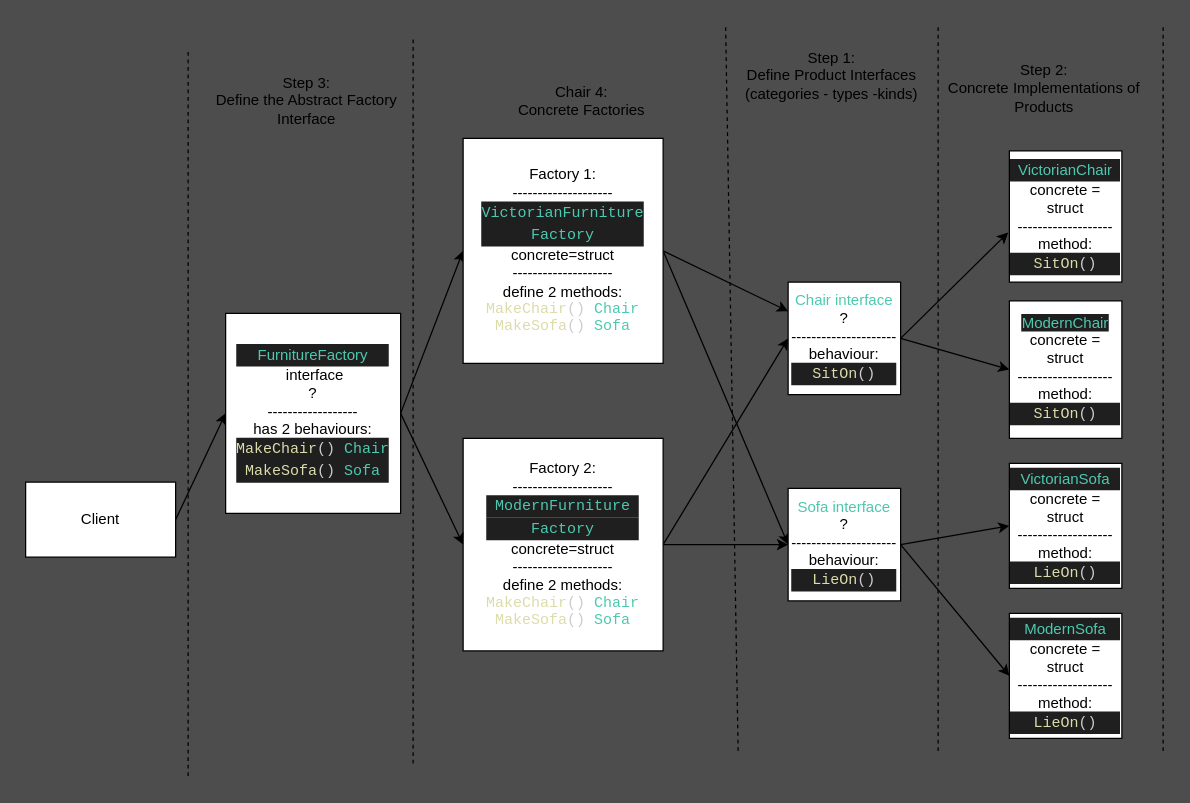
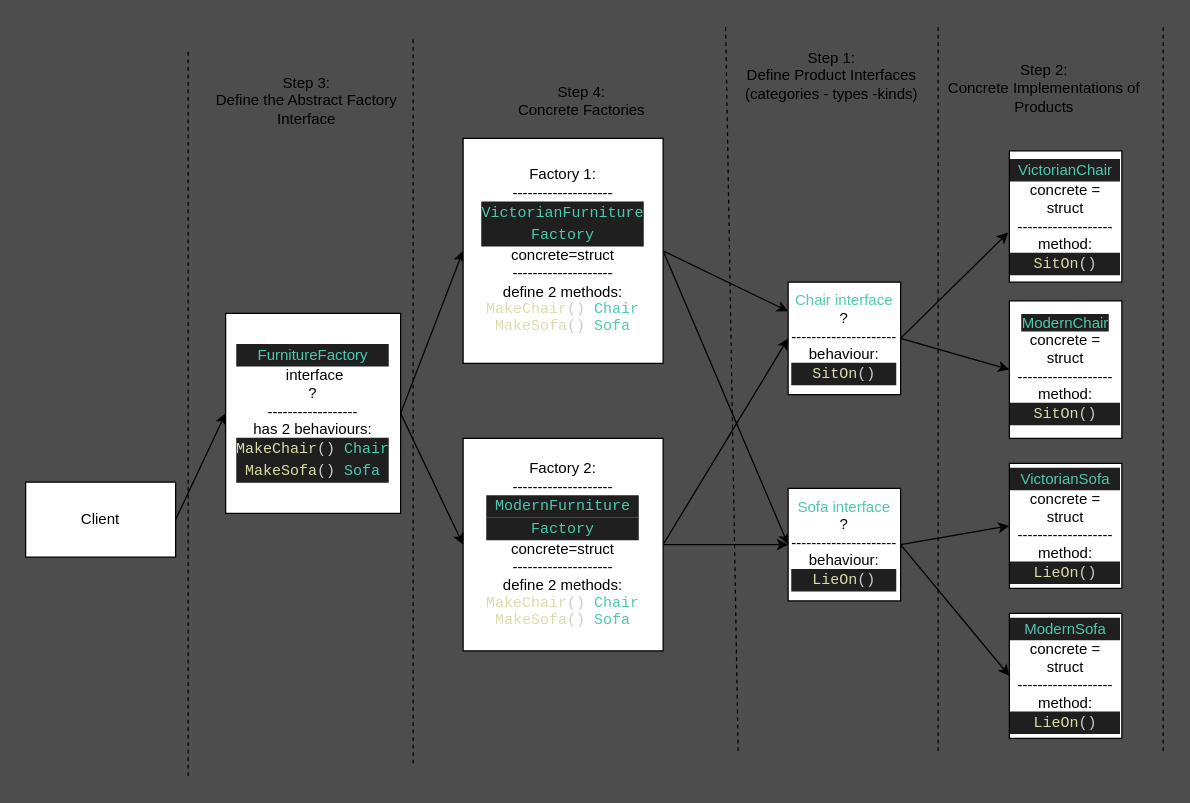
node "Chair 4: Concrete Factories": label "Chair 4: Concrete Factories" -> "Step 4: Concrete Factories"
